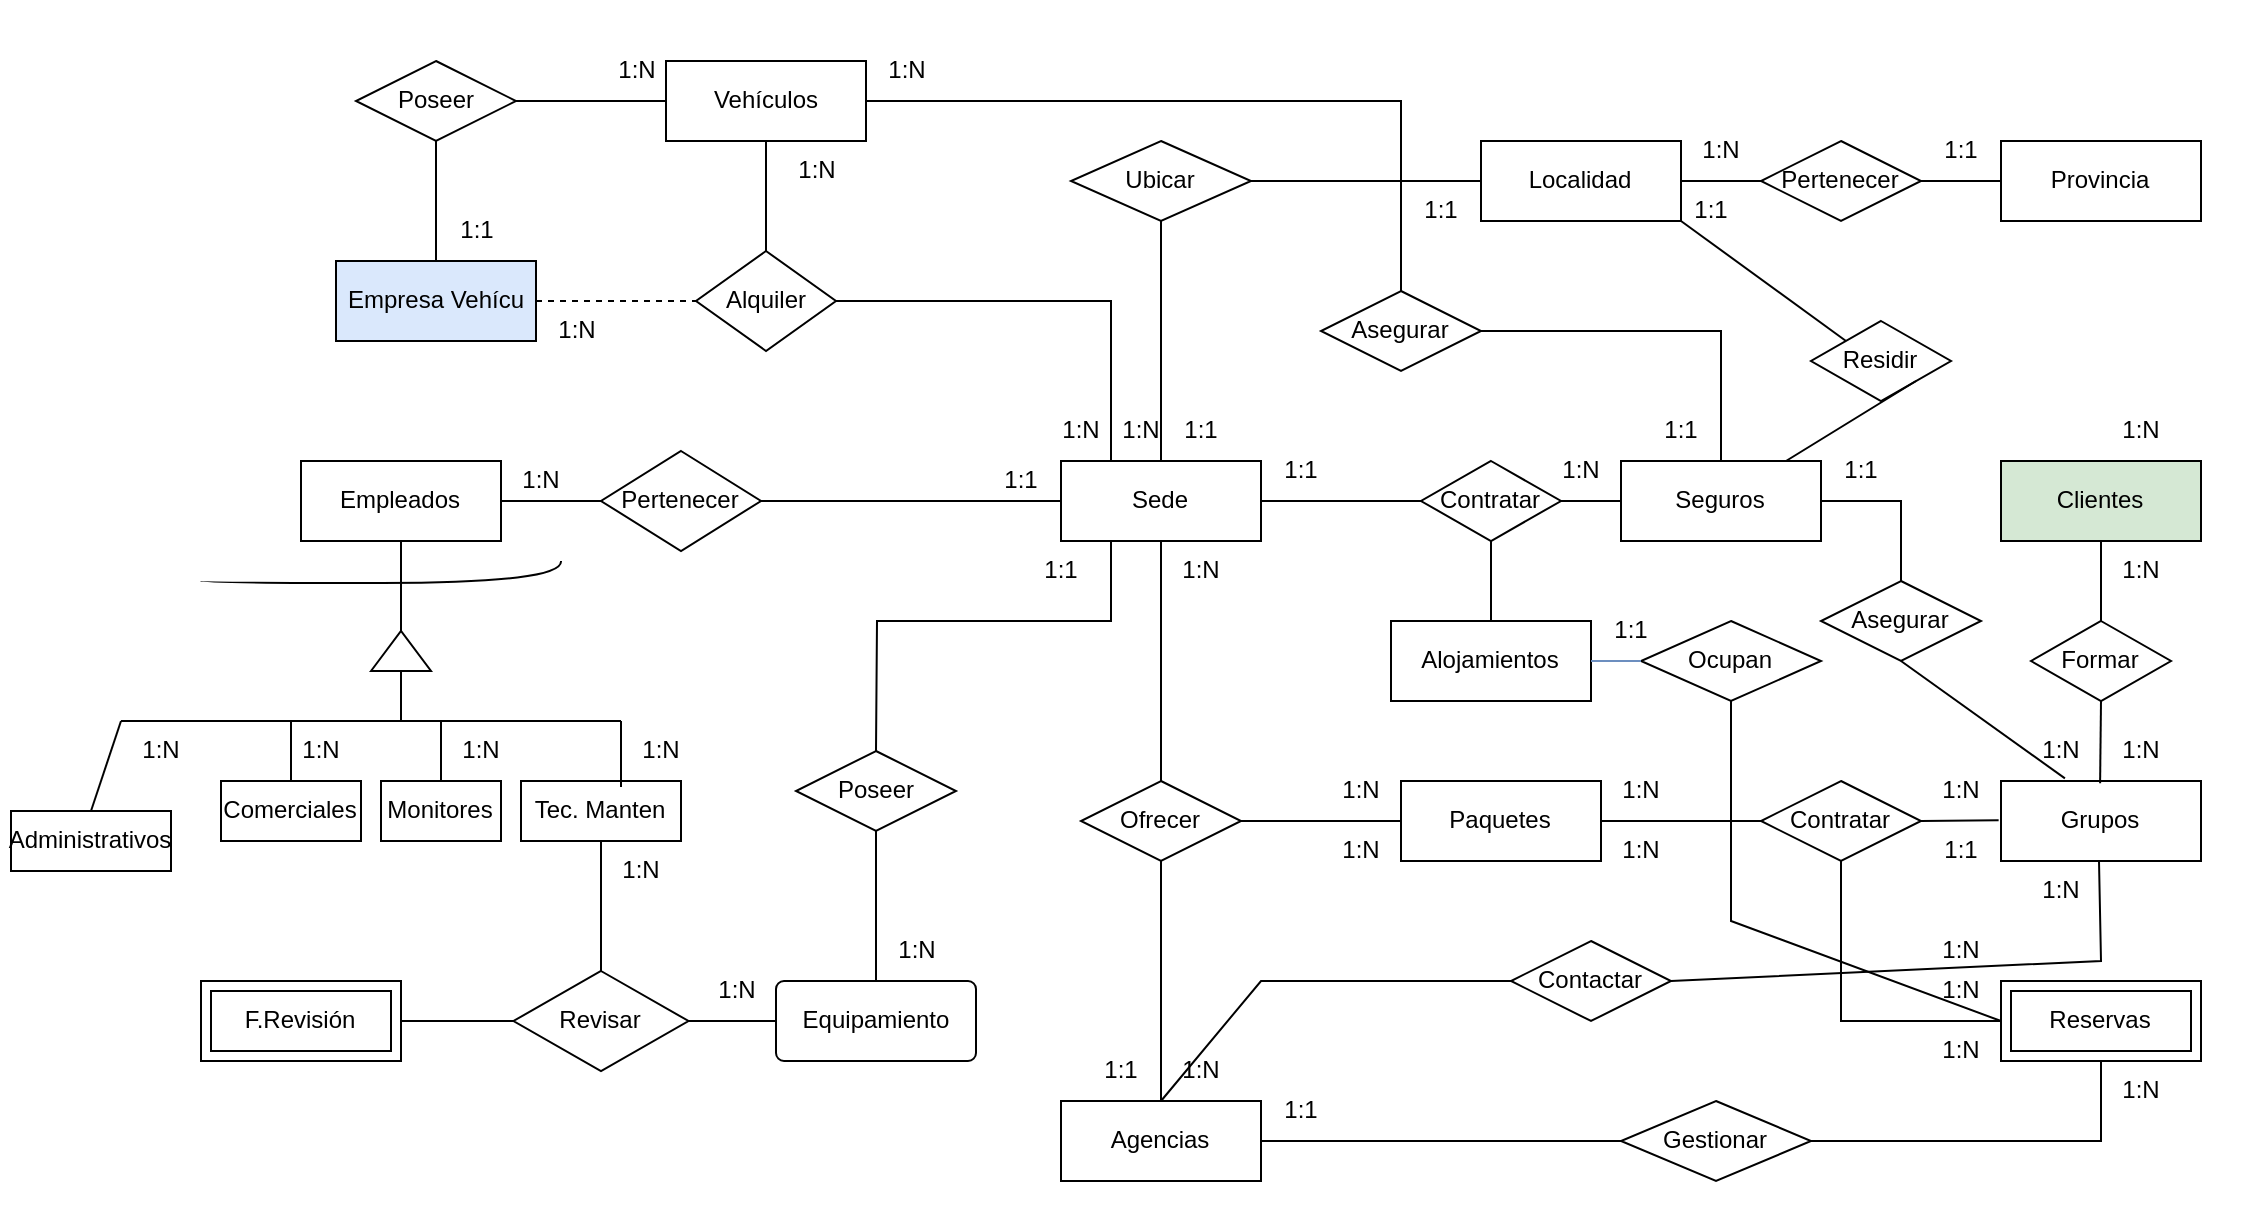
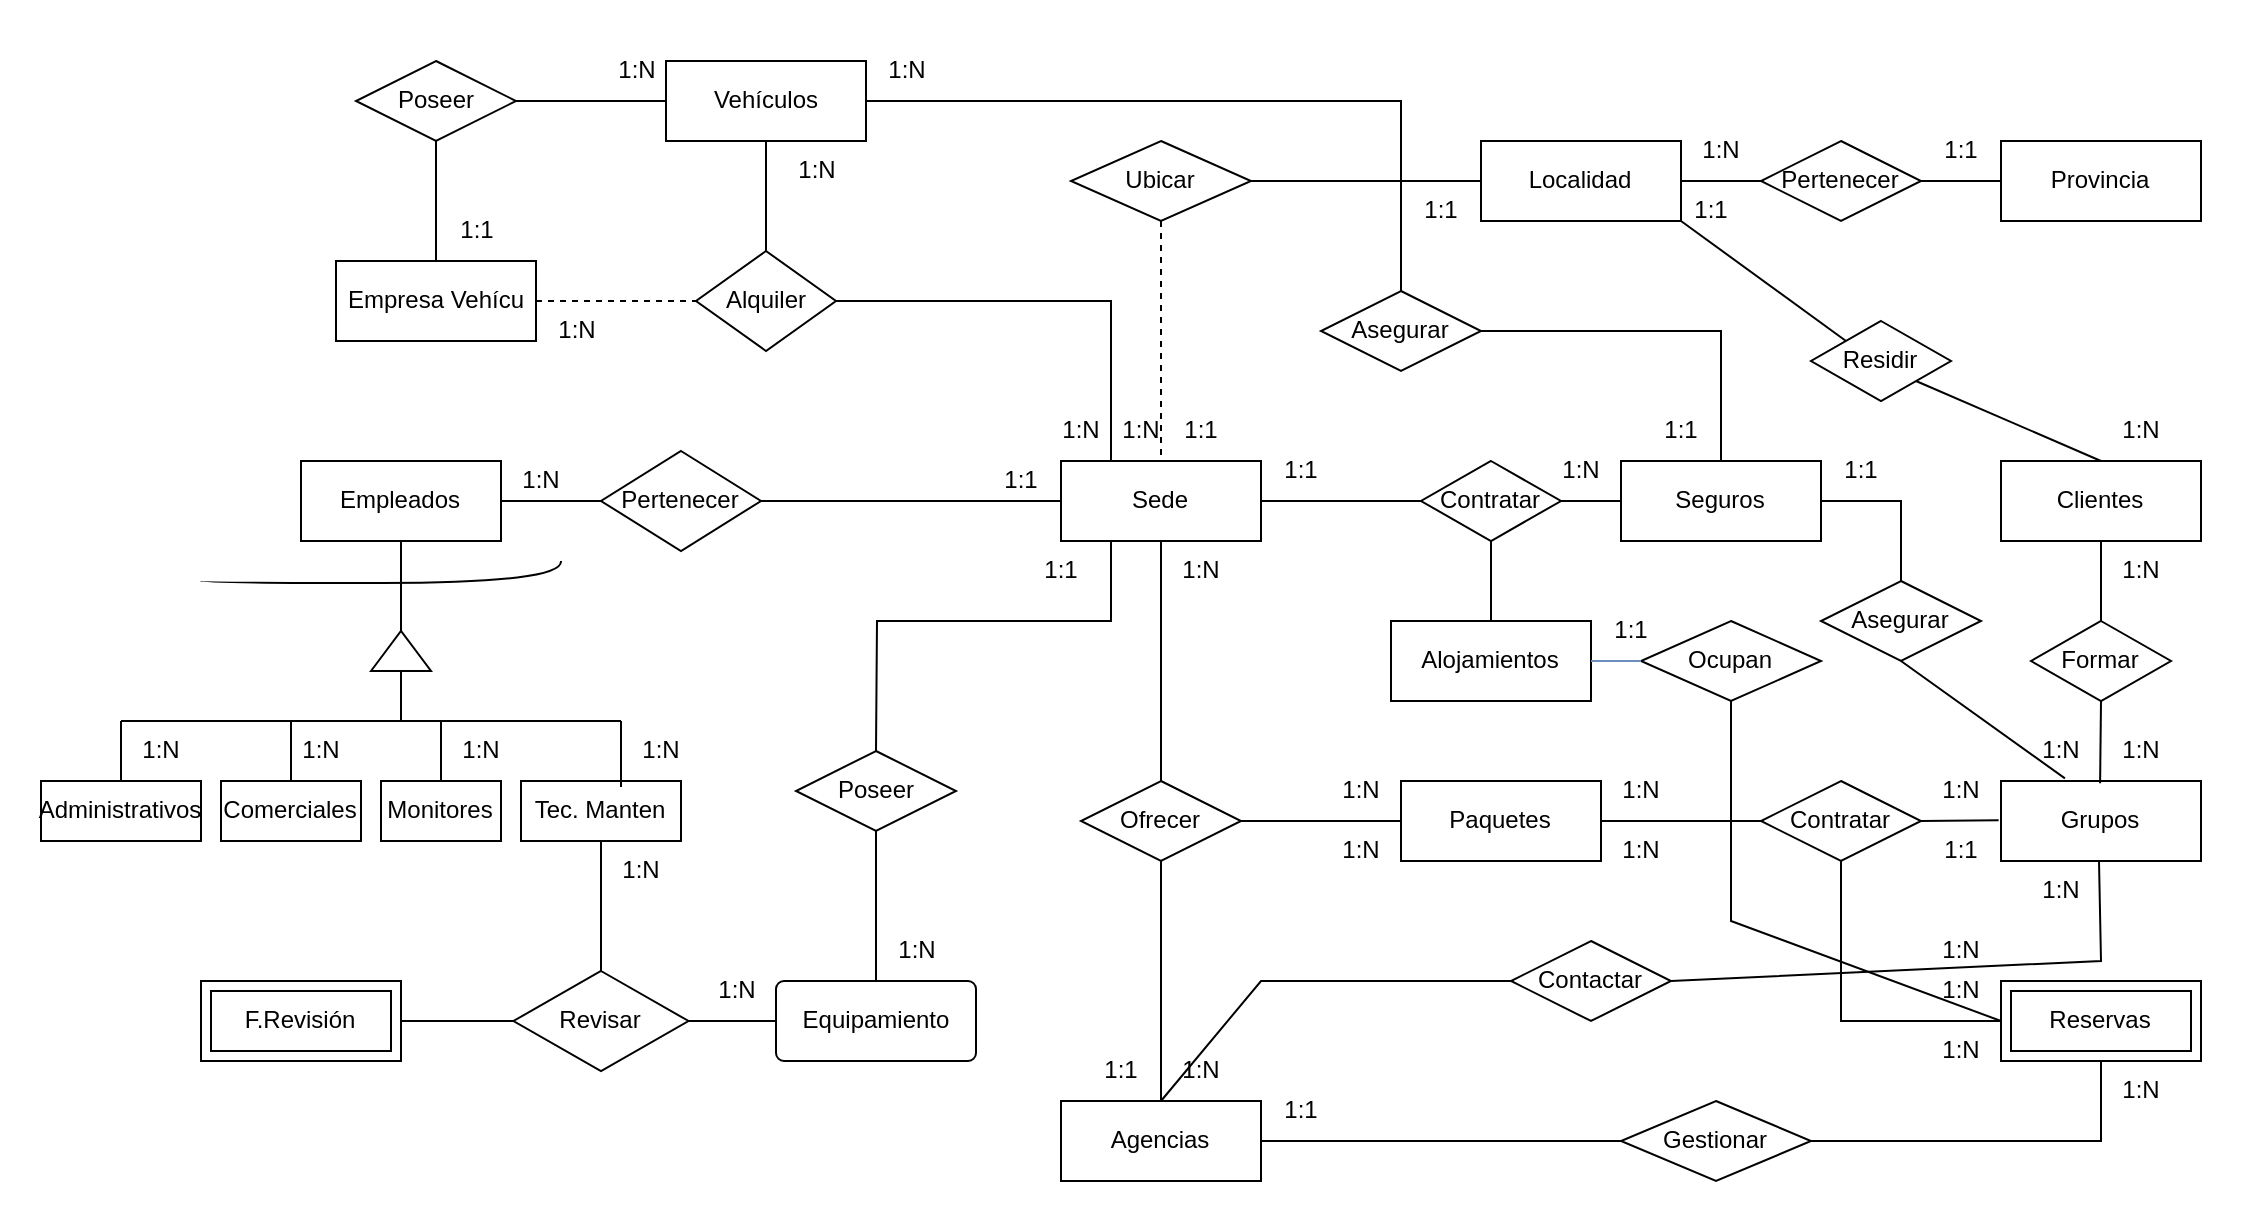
node "Empresa Vehícu": fillcolor #dae8fc -> #ffffff
edge "Ubicar" -- "Sede": style solid -> dashed
edge "Residir" -- "Seguros": now "Residir" -- "Clientes"
node "Clientes": fillcolor #d5e8d4 -> #ffffff
node "Administrativos": moved (91, 841) -> (121, 811)
